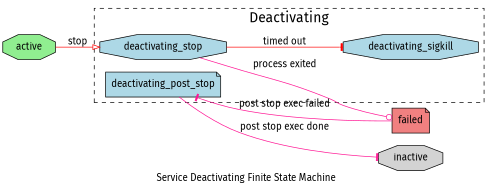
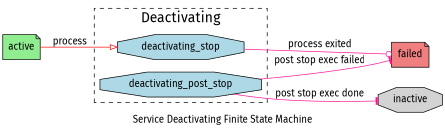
edge "active" -> "deactivating_stop": label "stop" -> "process"
node "active": shape octagon -> note
node "deactivating_sigkill": removed
node "deactivating_post_stop": shape note -> octagon
edge "failed" -> "deactivating_post_stop": reversed
